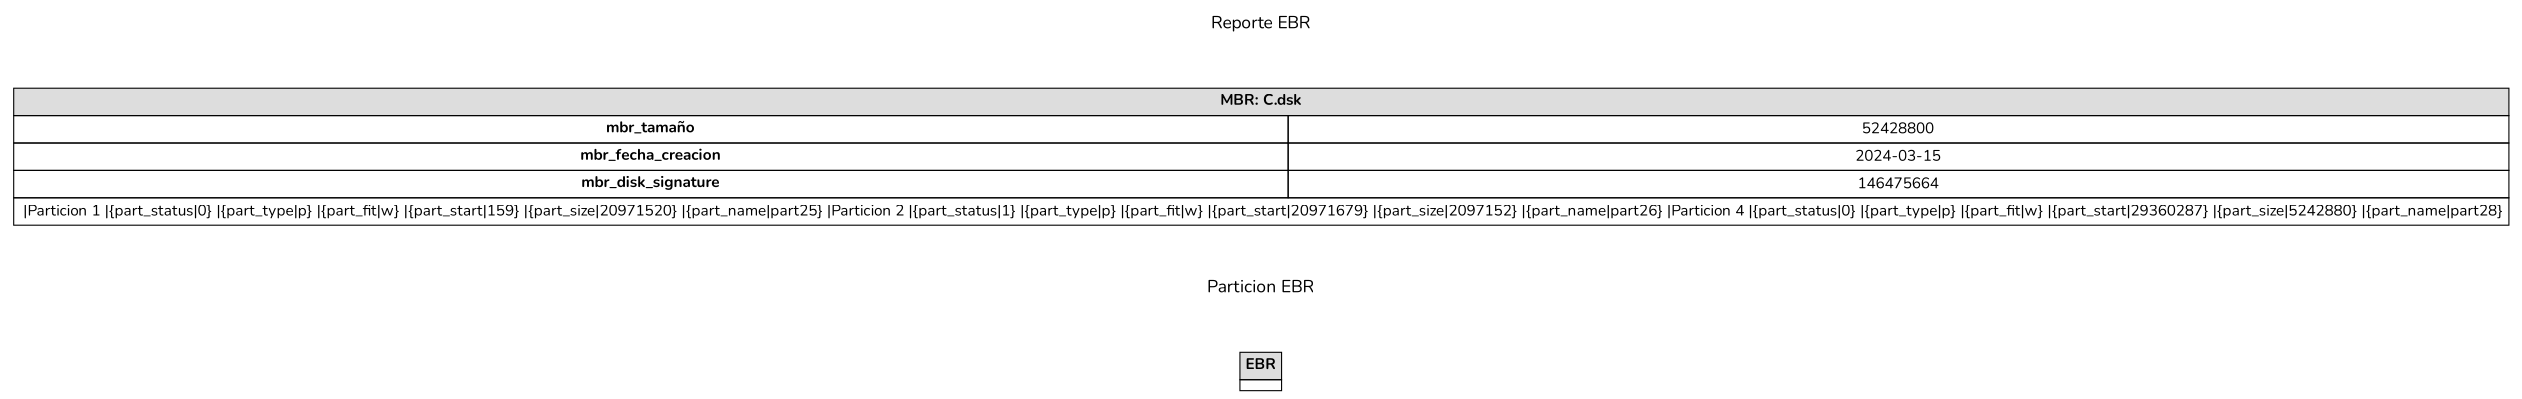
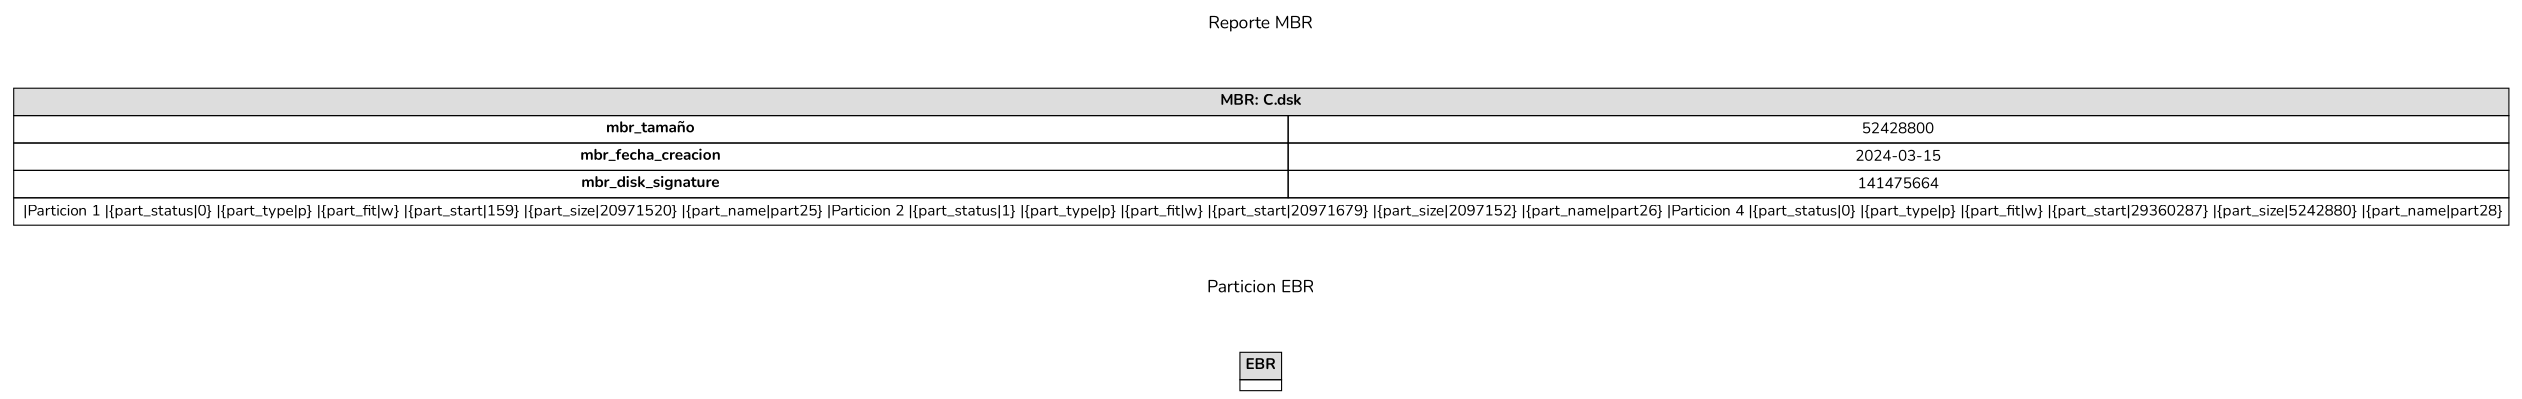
node "Reporte EBR": label "Reporte EBR" -> "Reporte MBR"
node "MBR: C.dsk": text "146475664" -> "141475664"
